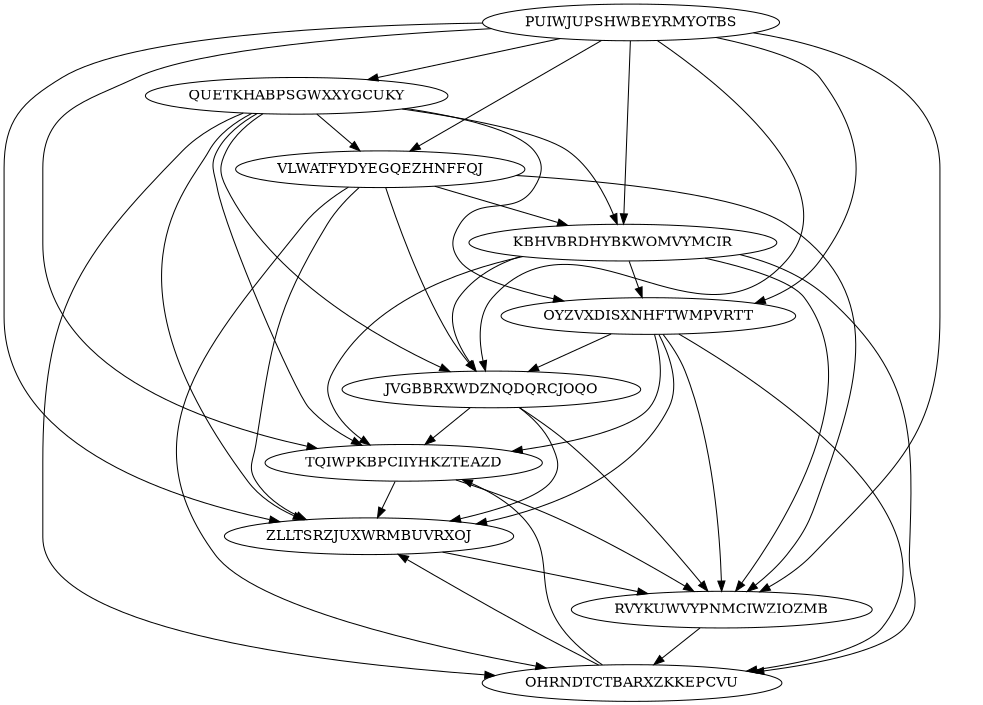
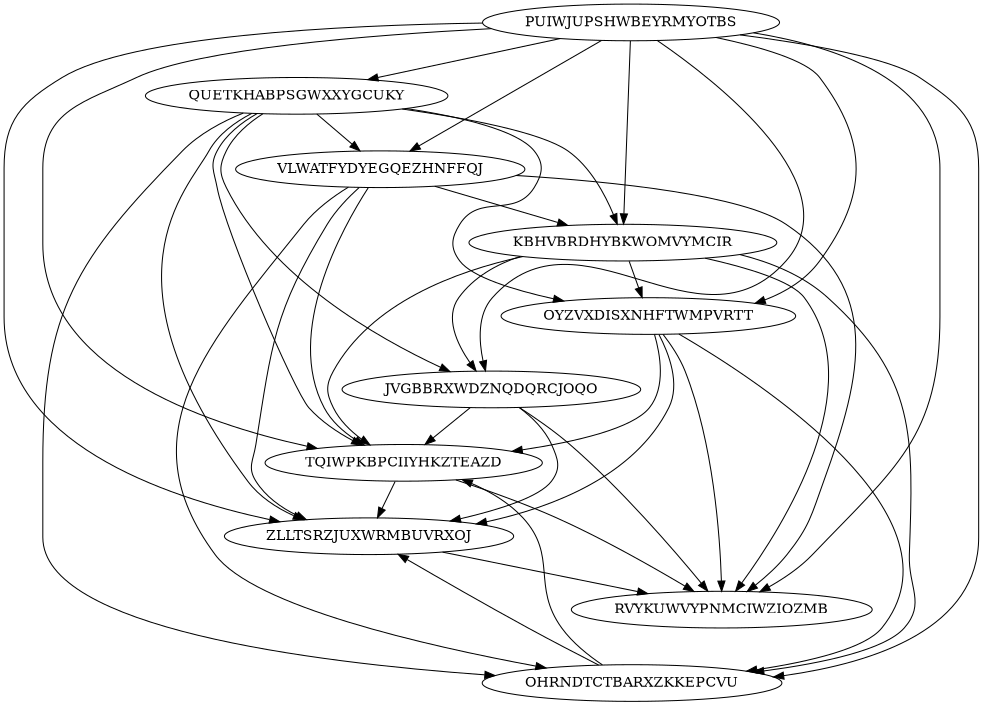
edge "VLWATFYDYEGQEZHNFFQJ" -> "JVGBBRXWDZNQDQRCJOQO": now "VLWATFYDYEGQEZHNFFQJ" -> "TQIWPKBPCIIYHKZTEAZD"
edge "OYZVXDISXNHFTWMPVRTT" -> "JVGBBRXWDZNQDQRCJOQO": removed
edge "RVYKUWVYPNMCIWZIOZMB" -> "OHRNDTCTBARXZKKEPCVU": now "PUIWJUPSHWBEYRMYOTBS" -> "OHRNDTCTBARXZKKEPCVU"
